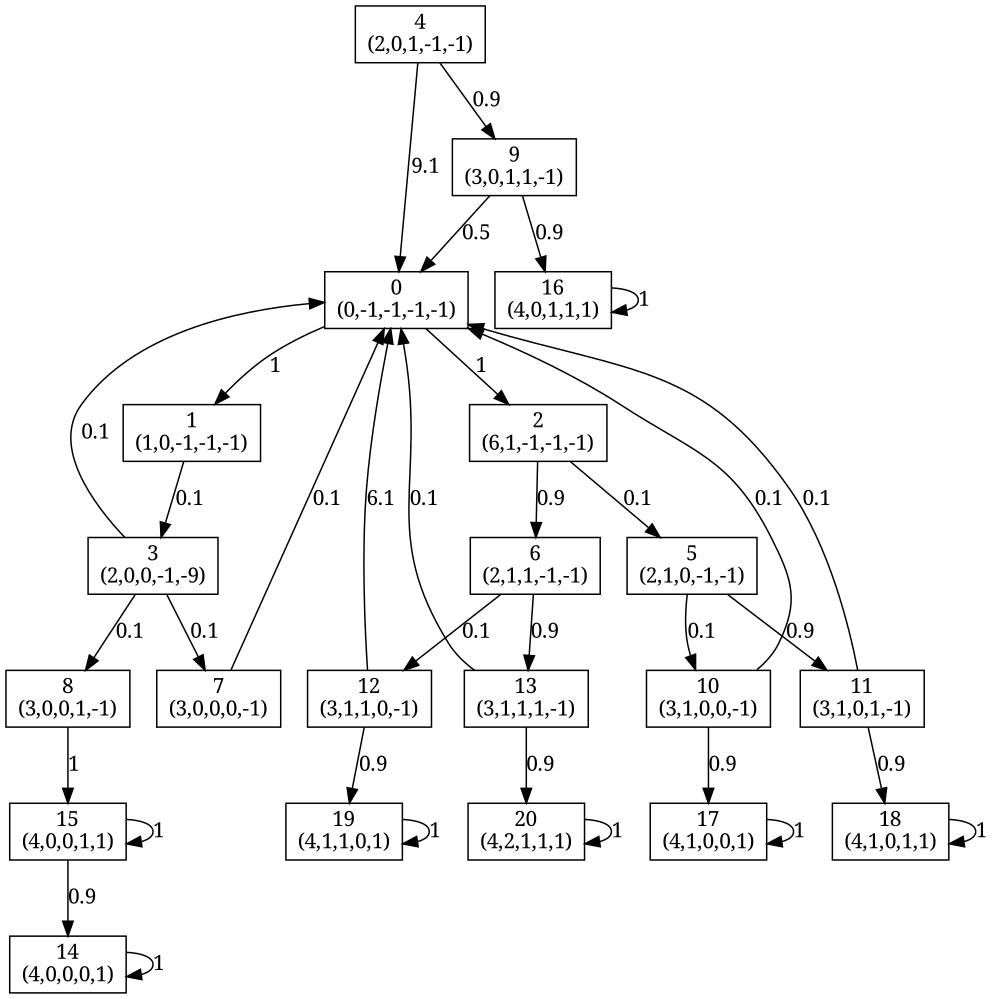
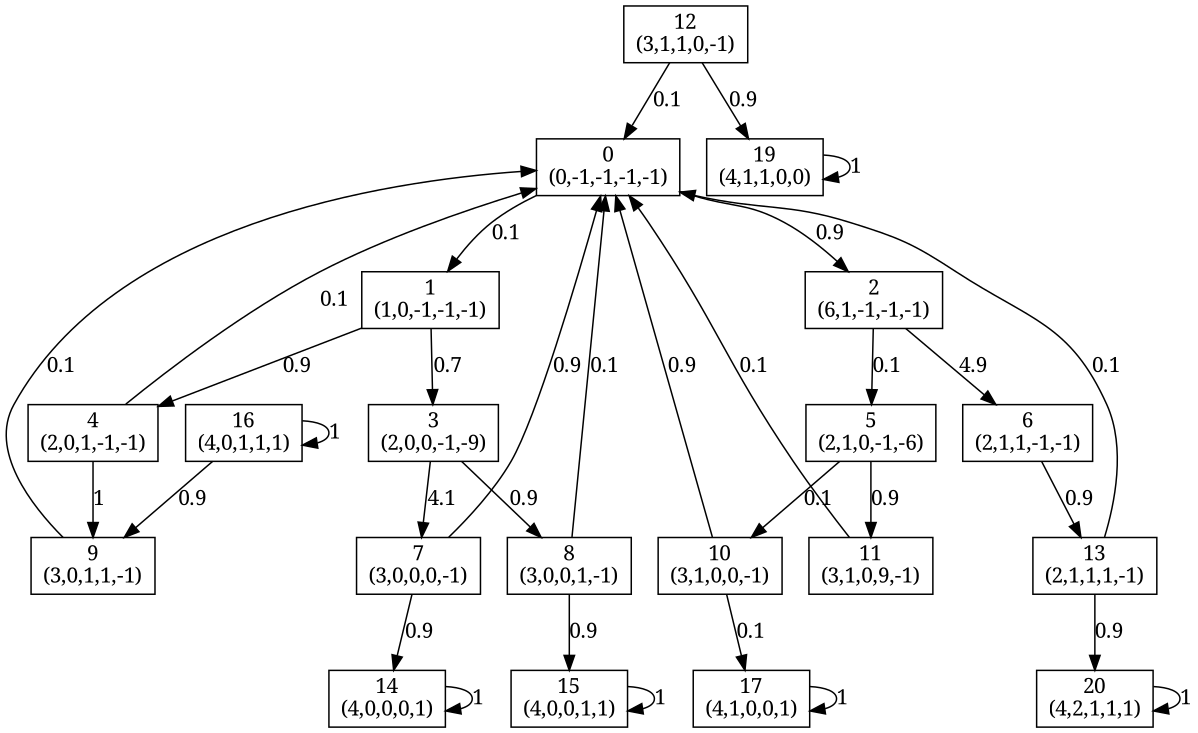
edge "4 (2,0,1,-1,-1)" -> "9 (3,0,1,1,-1)": label "0.9" -> "1"
edge "4 (2,0,1,-1,-1)" -> "0 (0,-1,-1,-1,-1)": label "9.1" -> "0.1"
edge "9 (3,0,1,1,-1)" -> "16 (4,0,1,1,1)": reversed
edge "9 (3,0,1,1,-1)" -> "0 (0,-1,-1,-1,-1)": label "0.5" -> "0.1"
edge "1 (1,0,-1,-1,-1)" -> "4 (2,0,1,-1,-1)": added, label "0.9"
edge "3 (2,0,0,-1,-9)" -> "0 (0,-1,-1,-1,-1)": now "8 (3,0,0,1,-1)" -> "0 (0,-1,-1,-1,-1)"
edge "0 (0,-1,-1,-1,-1)" -> "1 (1,0,-1,-1,-1)": label "1" -> "0.1"
edge "0 (0,-1,-1,-1,-1)" -> "2 (6,1,-1,-1,-1)": label "1" -> "0.9"
edge "1 (1,0,-1,-1,-1)" -> "3 (2,0,0,-1,-9)": label "0.1" -> "0.7"
edge "7 (3,0,0,0,-1)" -> "0 (0,-1,-1,-1,-1)": label "0.1" -> "0.9"
edge "12 (3,1,1,0,-1)" -> "0 (0,-1,-1,-1,-1)": label "6.1" -> "0.1"
edge "2 (6,1,-1,-1,-1)" -> "6 (2,1,1,-1,-1)": label "0.9" -> "4.9"
edge "10 (3,1,0,0,-1)" -> "0 (0,-1,-1,-1,-1)": label "0.1" -> "0.9"
node "5 (2,1,0,-1,-1)": label "5 (2,1,0,-1,-1)" -> "5 (2,1,0,-1,-6)"
edge "6 (2,1,1,-1,-1)" -> "12 (3,1,1,0,-1)": removed, label "0.1"
edge "3 (2,0,0,-1,-9)" -> "8 (3,0,0,1,-1)": label "0.1" -> "0.9"
edge "3 (2,0,0,-1,-9)" -> "7 (3,0,0,0,-1)": label "0.1" -> "4.1"
node "13 (3,1,1,1,-1)": label "13 (3,1,1,1,-1)" -> "13 (2,1,1,1,-1)"
node "11 (3,1,0,1,-1)": label "11 (3,1,0,1,-1)" -> "11 (3,1,0,9,-1)"
edge "8 (3,0,0,1,-1)" -> "15 (4,0,0,1,1)": label "1" -> "0.9"
edge "10 (3,1,0,0,-1)" -> "17 (4,1,0,0,1)": label "0.9" -> "0.1"
node "19 (4,1,1,0,1)": label "19 (4,1,1,0,1)" -> "19 (4,1,1,0,0)"
node "18 (4,1,0,1,1)": removed
edge "15 (4,0,0,1,1)" -> "14 (4,0,0,0,1)": now "7 (3,0,0,0,-1)" -> "14 (4,0,0,0,1)"
